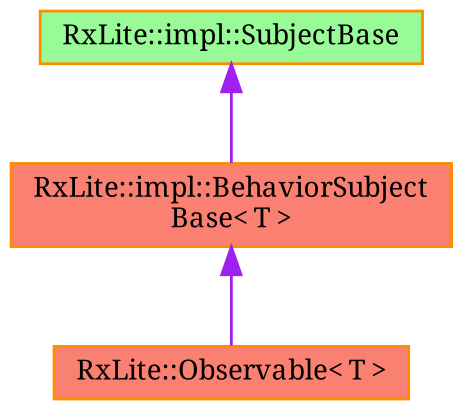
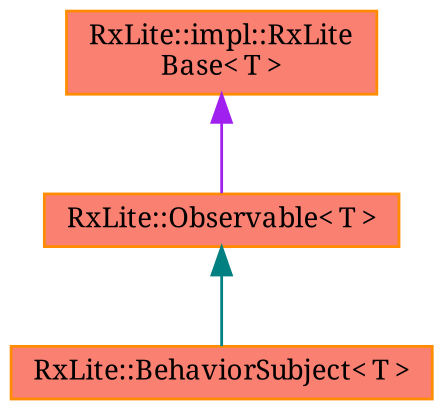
node "RxLite::impl::SubjectBase": removed
node "RxLite::impl::BehaviorSubject Base< T >": label "RxLite::impl::BehaviorSubject Base< T >" -> "RxLite::impl::RxLite Base< T >"
node "RxLite::BehaviorSubject< T >": added
